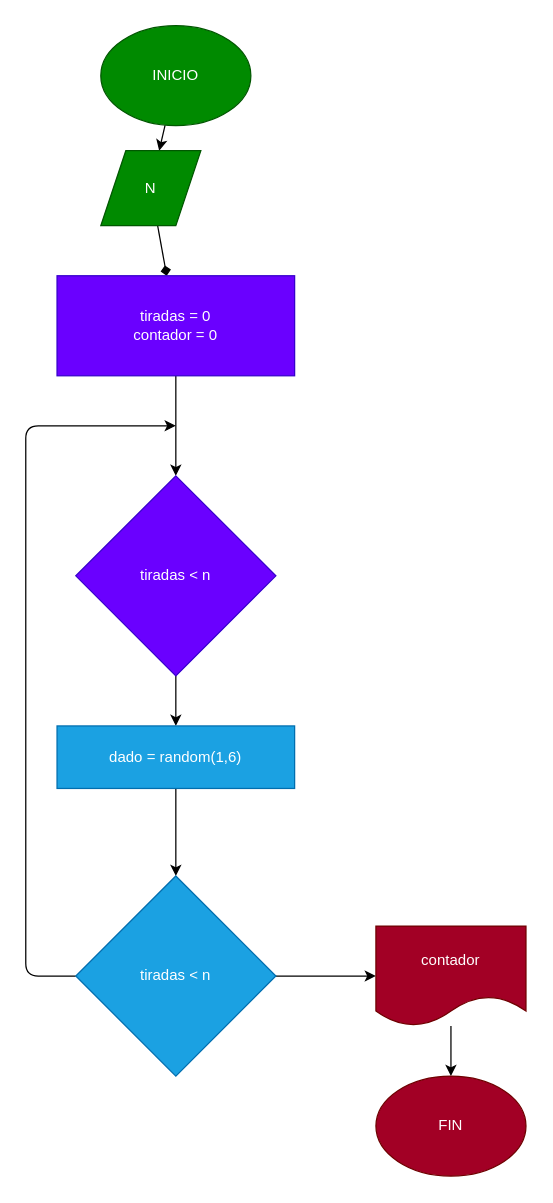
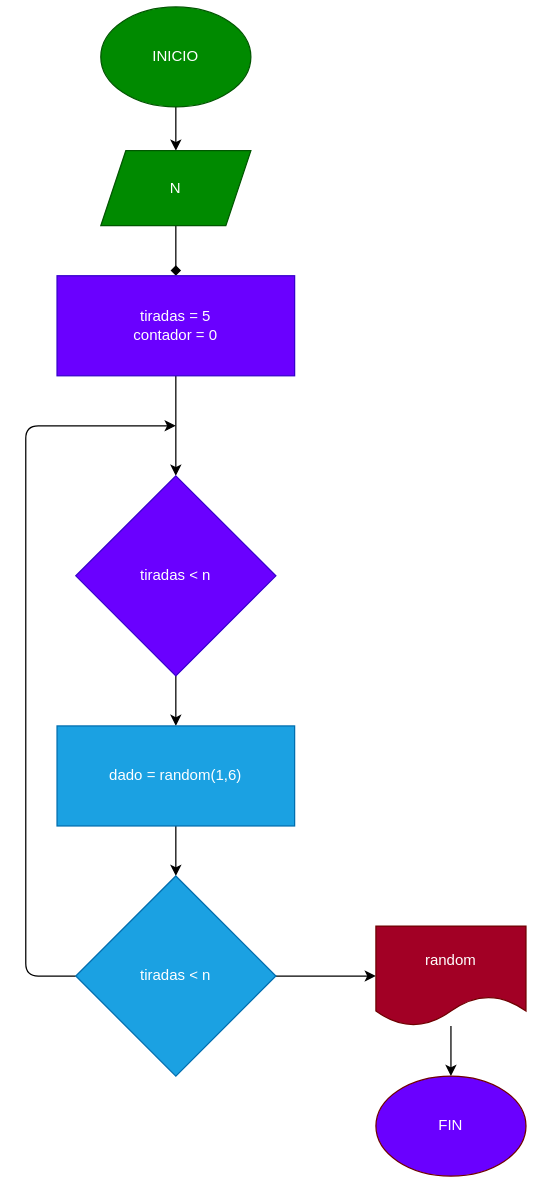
node "INICIO": moved (176, 76) -> (176, 57)
node "N": size 100x75 -> 150x75
node "tiradas = 0 contador = 0": label "tiradas = 0 contador = 0" -> "tiradas = 5 contador = 0"
node "dado = random(1,6)": size 238x63 -> 238x100
node "contador": label "contador" -> "random"
node "FIN": fillcolor #a20025 -> #6a00ff
